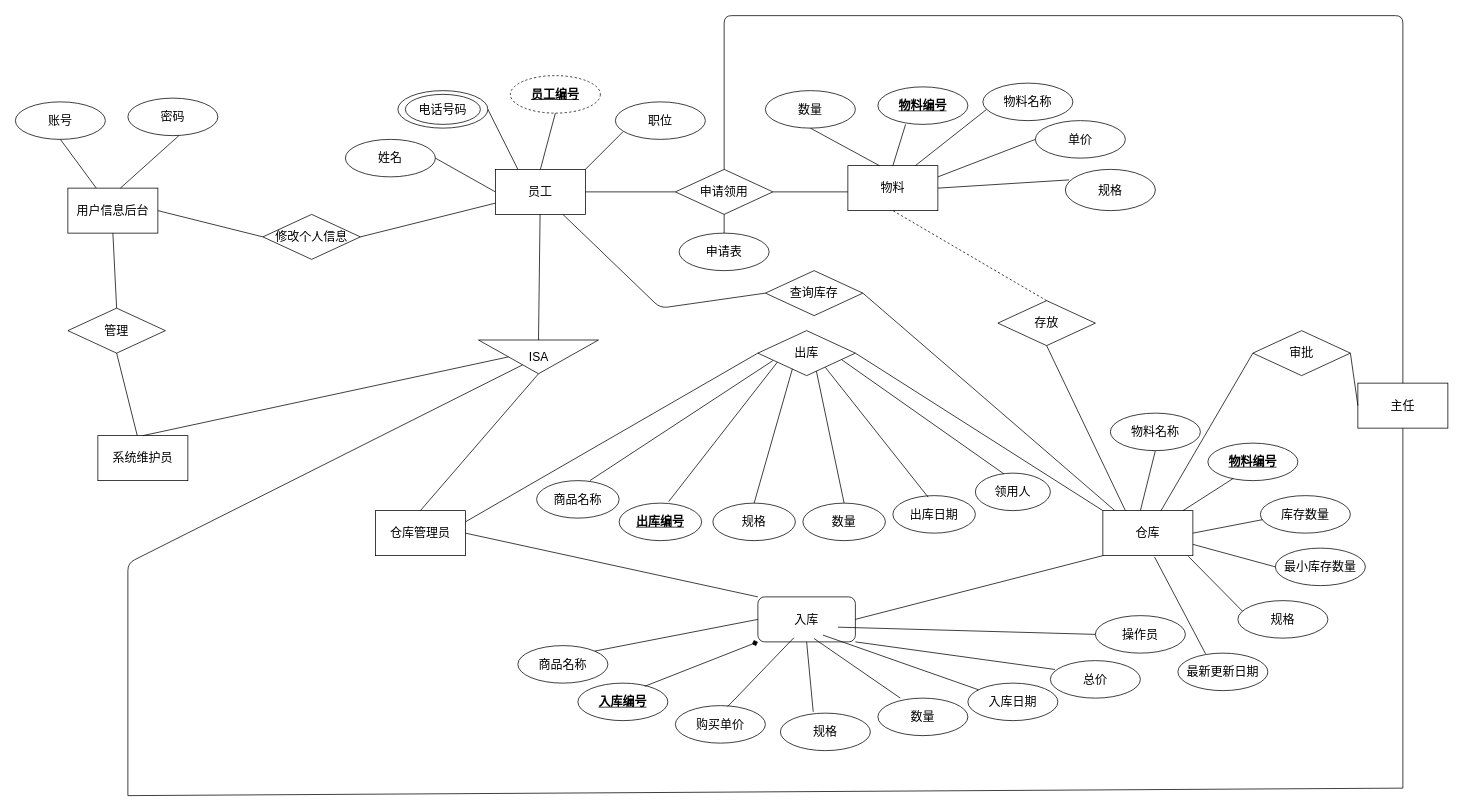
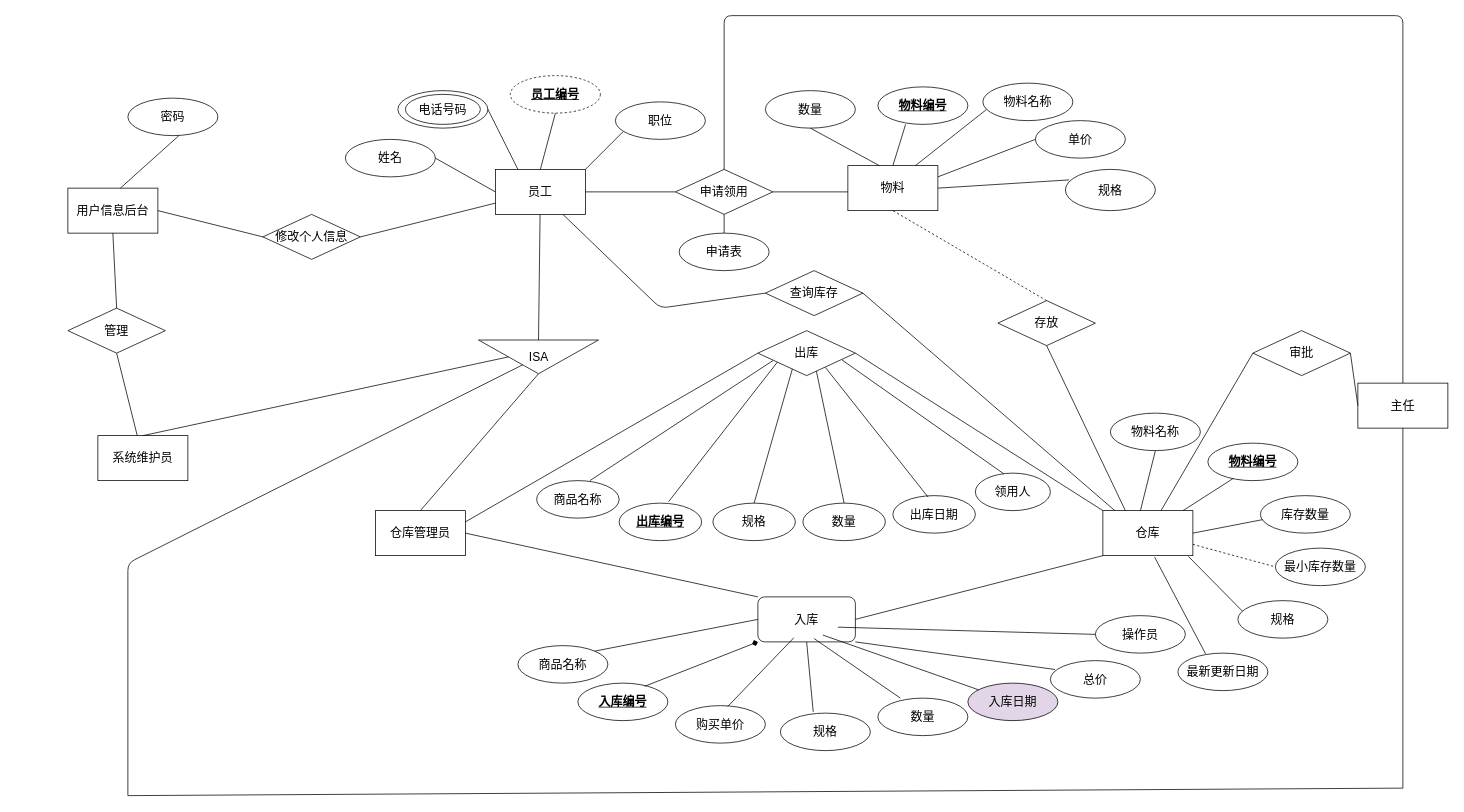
node "账号": removed
edge "账号" -- "用户信息后台": removed
edge "仓库" -- "最小库存数量": style solid -> dashed
node "入库日期": fillcolor #ffffff -> #e1d5e7
